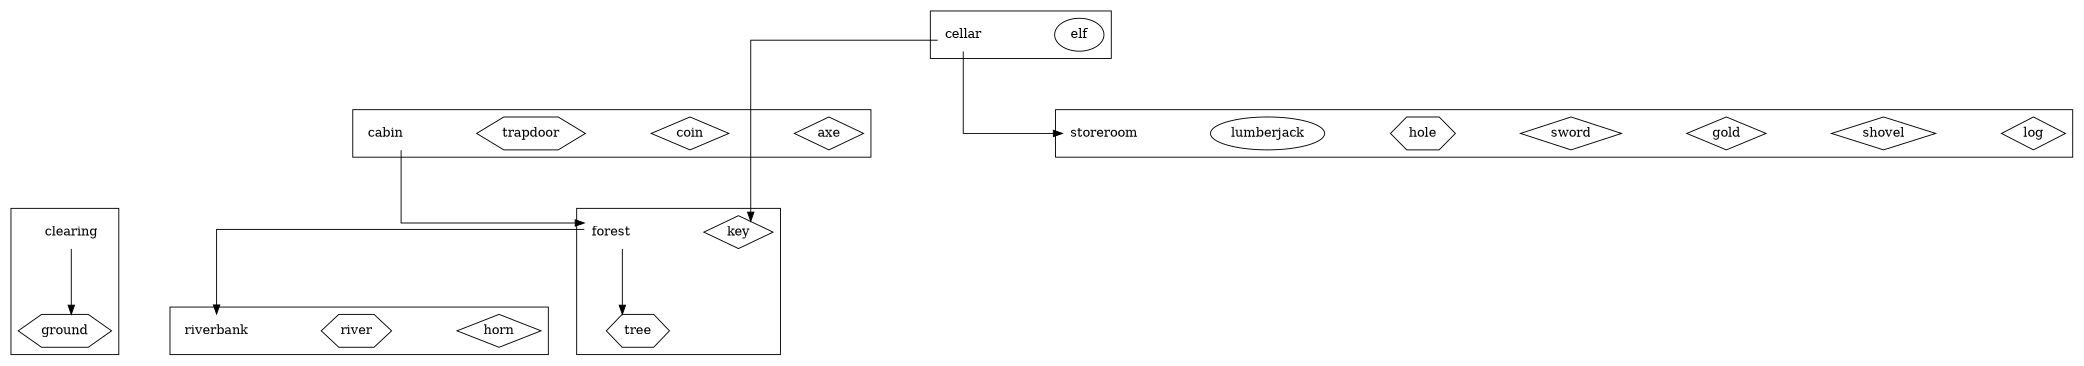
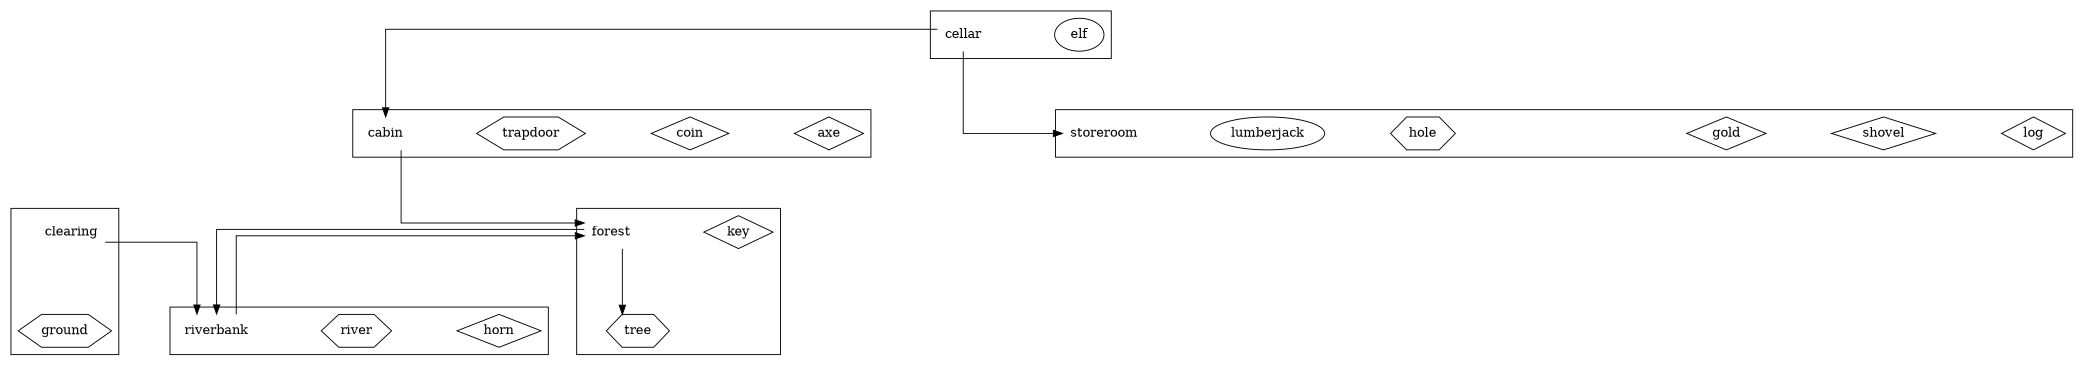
edge "cellar" -> "key": now "cellar" -> "cabin"
node "sword": removed
edge "riverbank" -> "forest": added
edge "clearing" -> "ground": now "clearing" -> "riverbank"
